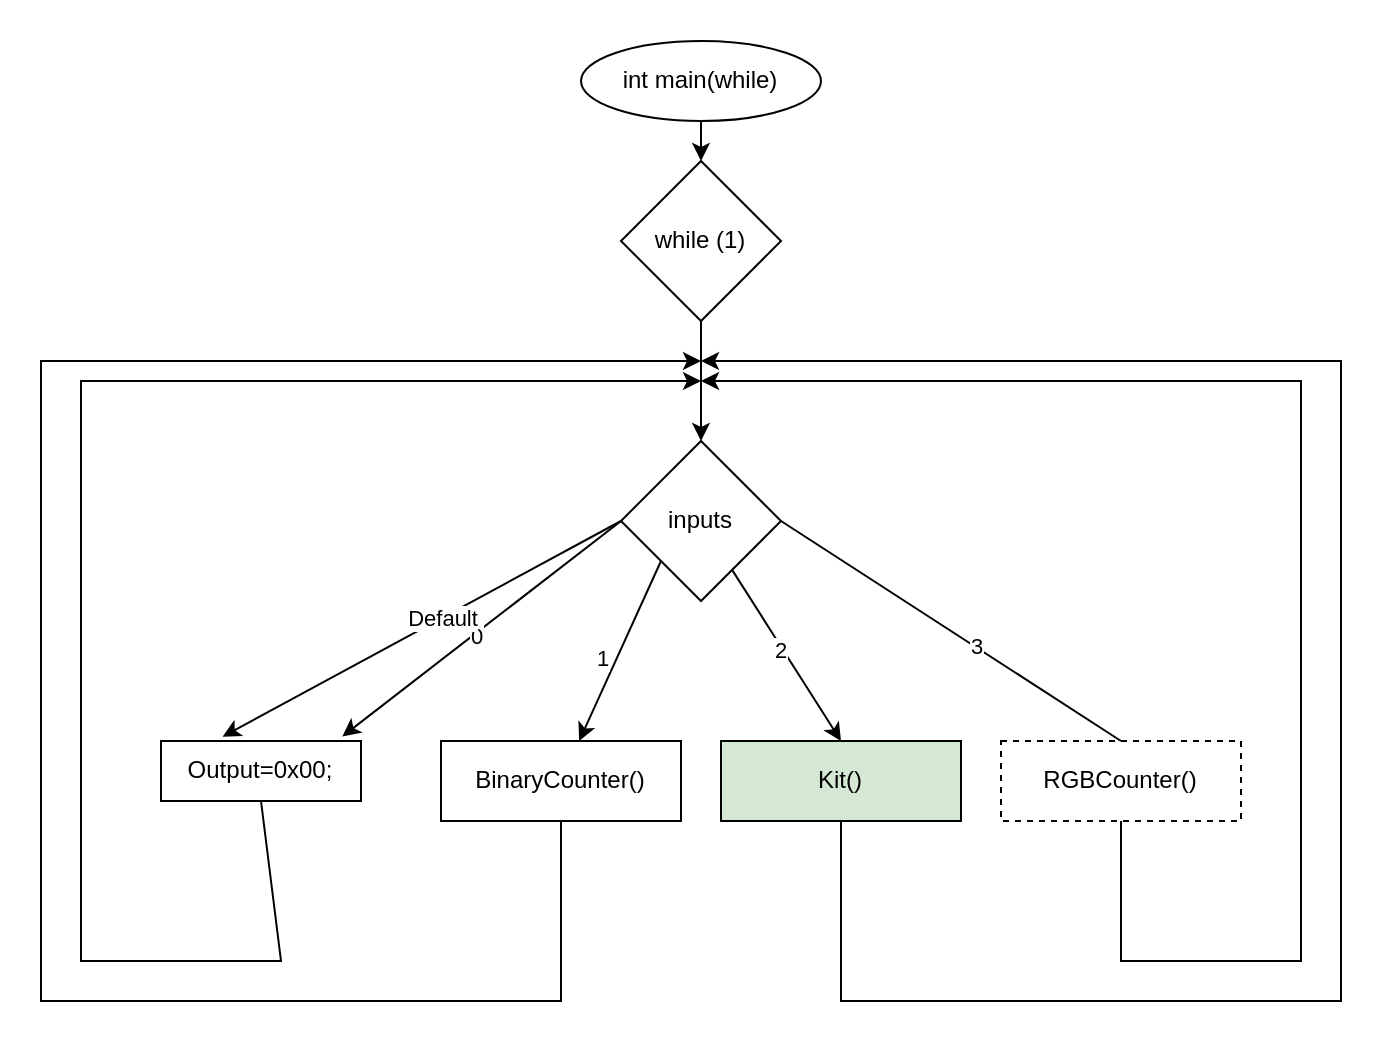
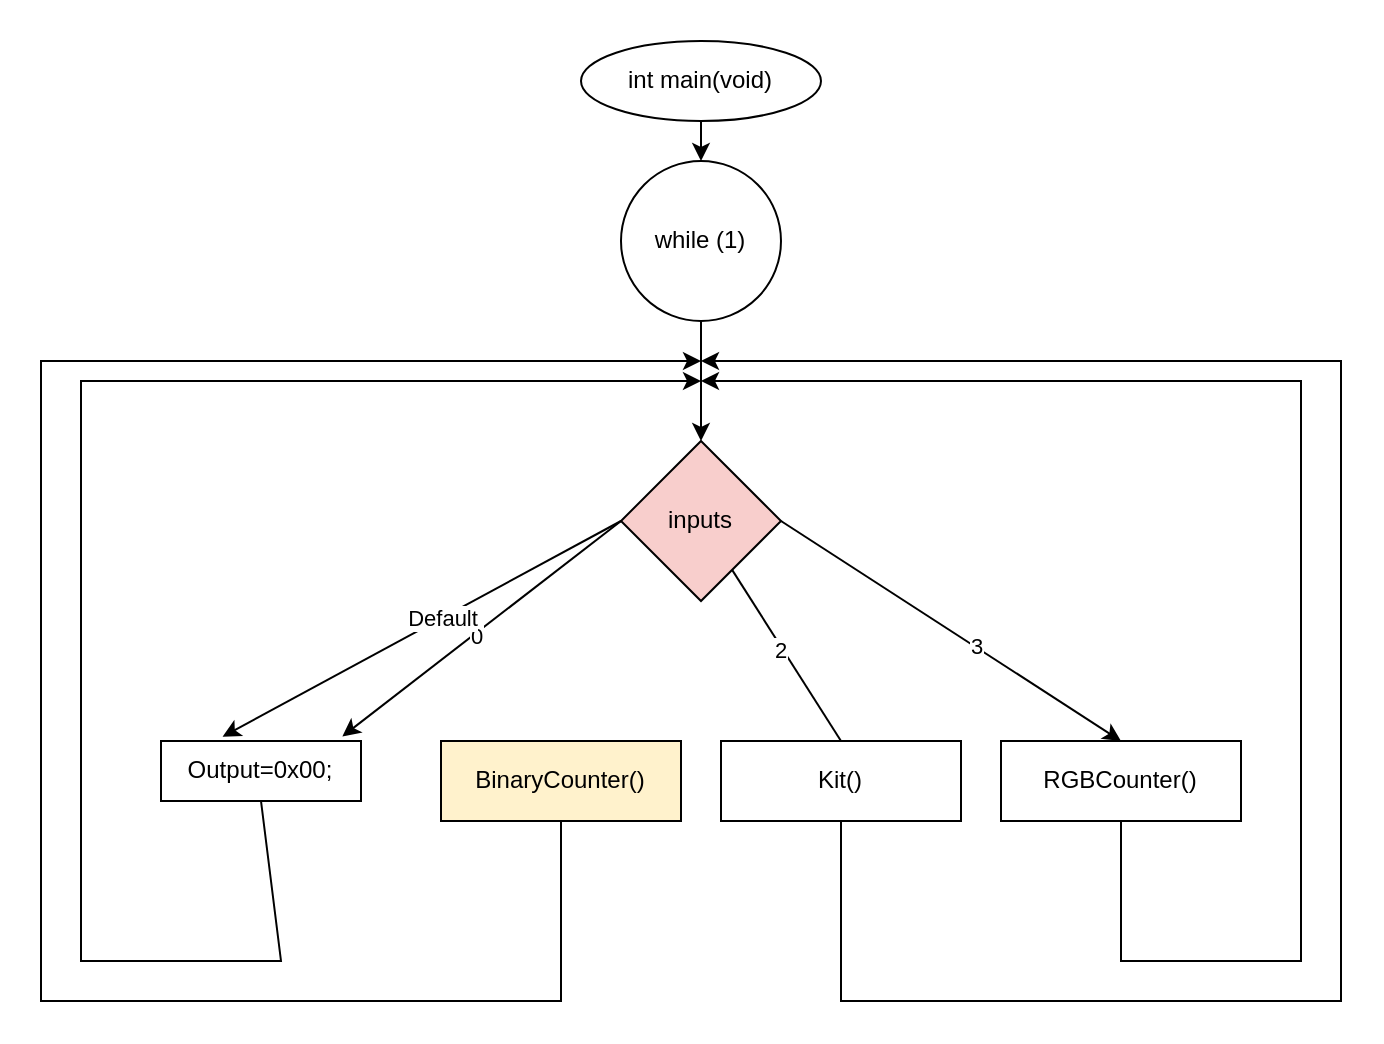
node "int main(while)": label "int main(while)" -> "int main(void)"
node "while (1)": shape diamond -> ellipse
node "inputs": fillcolor #ffffff -> #f8cecc
edge "inputs" -> "BinaryCounter()": removed, label "1"
edge "inputs" -> "Kit()": arrowhead classic -> none
edge "inputs" -- "RGBCounter()": arrowhead none -> classic
node "BinaryCounter()": fillcolor #ffffff -> #fff2cc
node "Kit()": fillcolor #d5e8d4 -> #ffffff
node "RGBCounter()": style dashed -> solid
